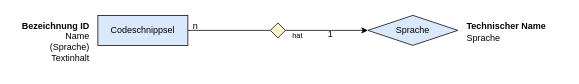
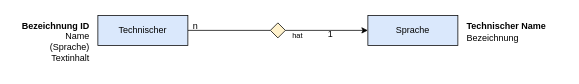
node "Codeschnippsel": label "Codeschnippsel" -> "Technischer"
node "Sprache": shape diamond -> rectangle
node "Technischer Name Sprache": label "Technischer Name Sprache" -> "Technischer Name Bezeichnung"
